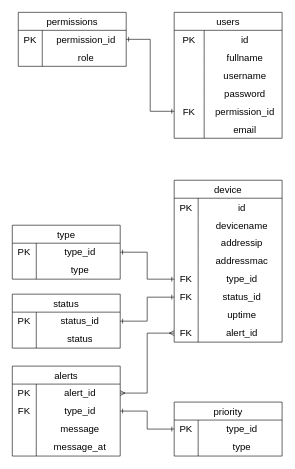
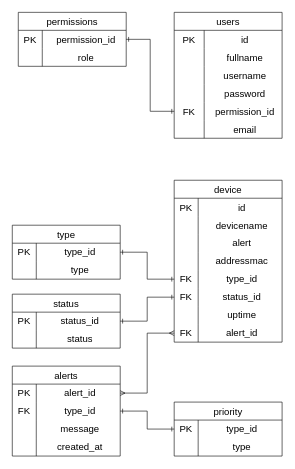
node "addressip": label "addressip" -> "alert"
node "message_at": label "message_at" -> "created_at"
